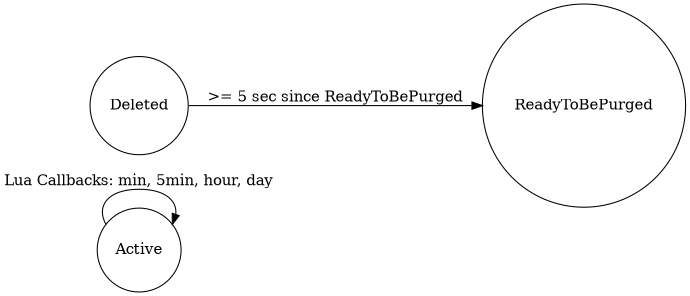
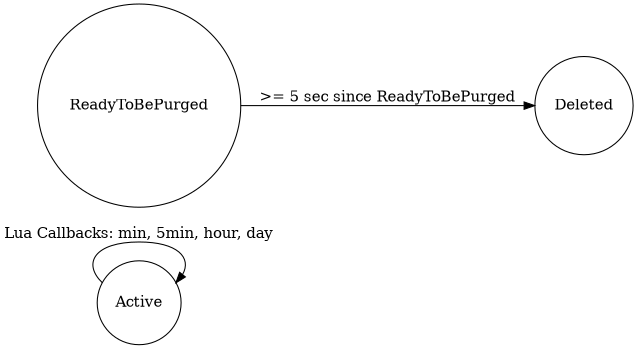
edge "Deleted" -> "ReadyToBePurged": reversed
